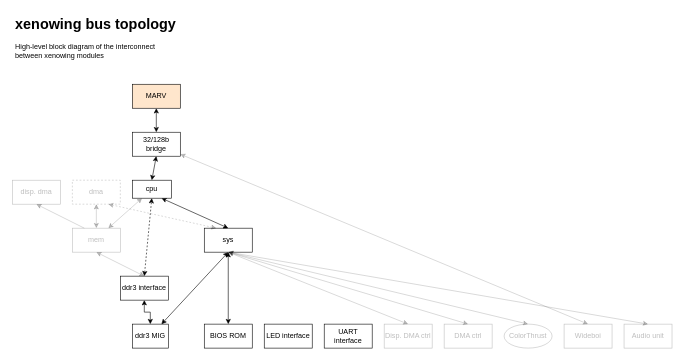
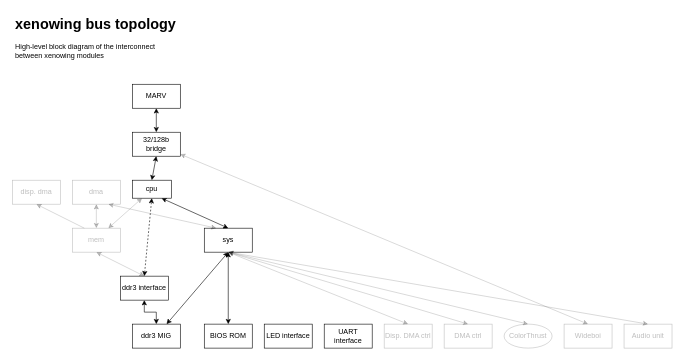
node "MARV": fillcolor #ffe6cc -> #ffffff
node "dma": style dashed -> solid
edge "dma" -- "sys": style dashed -> solid
node "ddr3 MIG": size 36x24 -> 48x24
